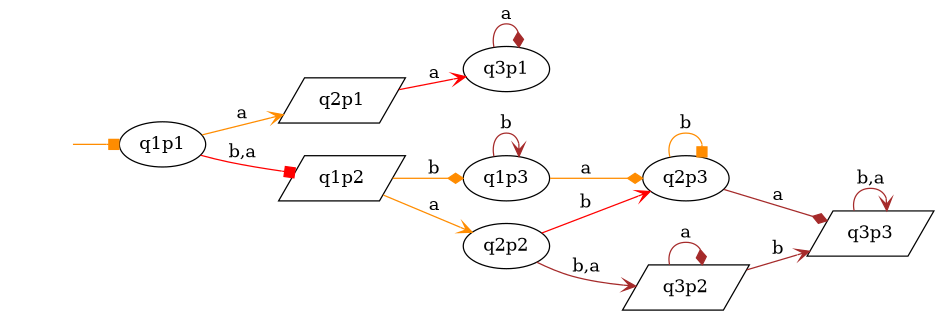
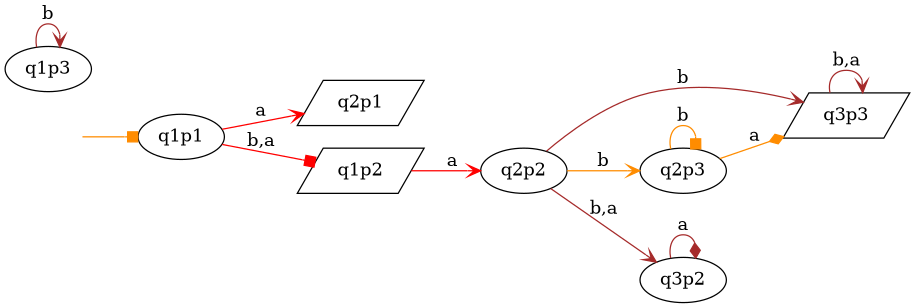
node "q3p1": removed
edge "q1p1" -> "q2p1": color darkorange -> red
edge "q1p2" -> "q1p3": removed, label "b"
edge "q1p3" -> "q2p3": removed, label "a"
edge "q2p3" -> "q3p3": color brown -> darkorange
edge "q1p2" -> "q2p2": color darkorange -> red
edge "q2p2" -> "q2p3": color red -> darkorange
edge "q3p2" -> "q3p3": now "q2p2" -> "q3p3"
node "q3p2": shape parallelogram -> ellipse
